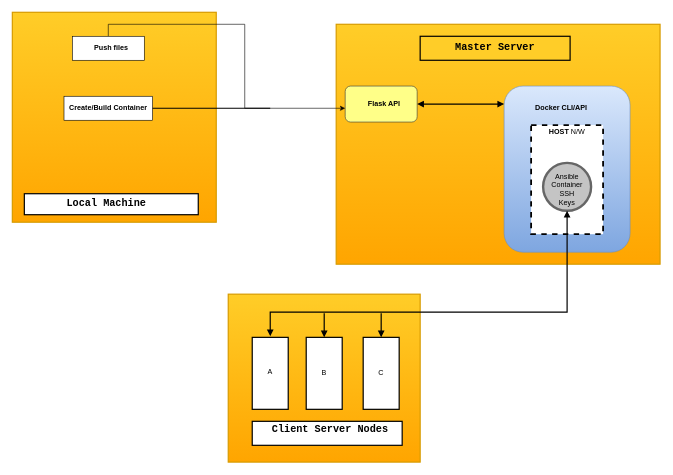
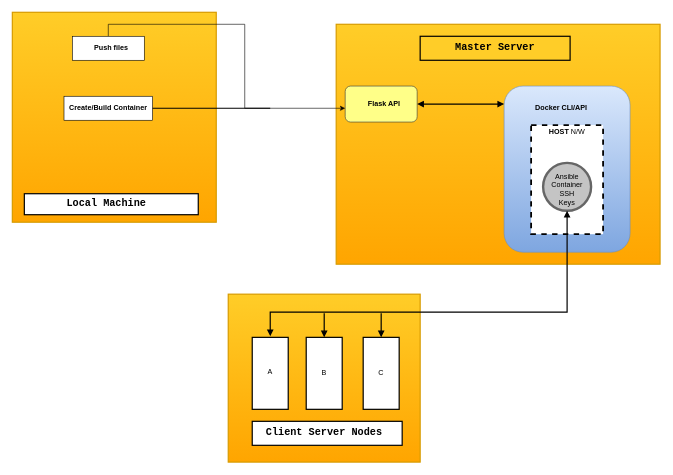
node "Client Server Nodes": moved (330, 431) -> (324, 434)
